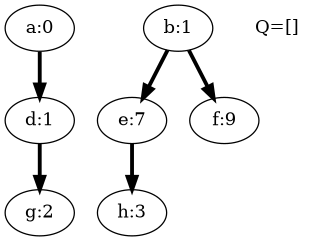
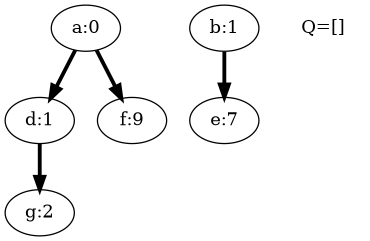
edge "b:1" -> "f:9": now "a:0" -> "f:9"
node "h:3": removed
